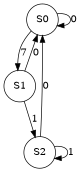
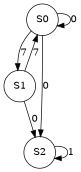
edge "S1" -> "S0": label "0" -> "7"
edge "S2" -> "S0": reversed
edge "S1" -> "S2": label "1" -> "0"
